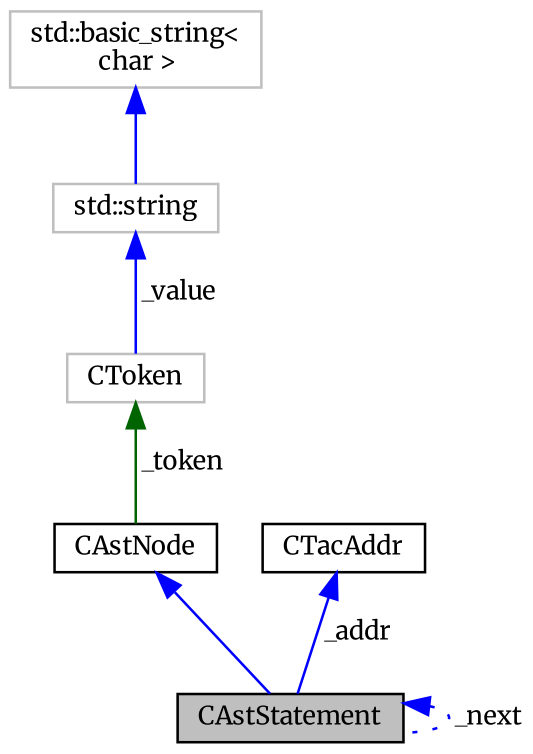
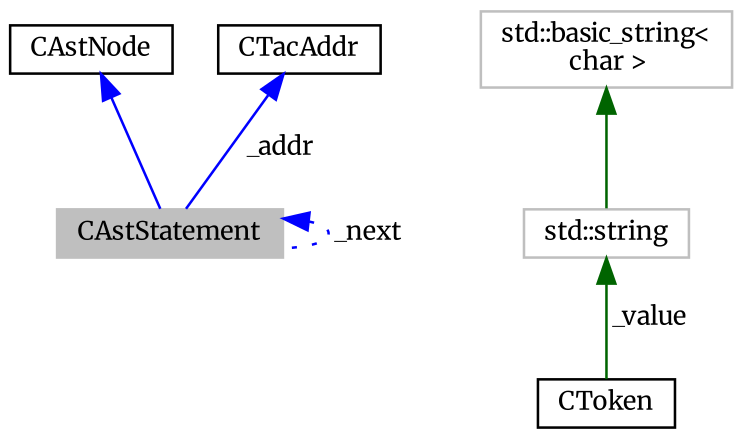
edge "std::string" -> "std::basic_string< char >": color blue -> darkgreen
edge "CToken" -> "std::string": color blue -> darkgreen
node "CToken": color grey75 -> black
edge "CAstNode" -> "CToken": removed, label "_token"
node "CAstStatement": color black -> grey75
